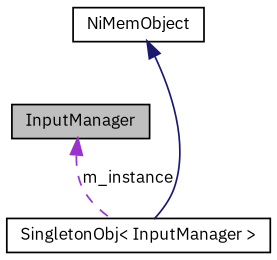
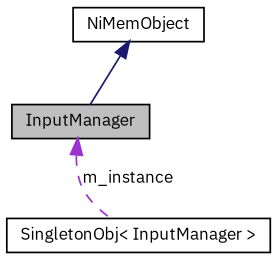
edge "SingletonObj< InputManager >" -> "NiMemObject": now "InputManager" -> "NiMemObject"
